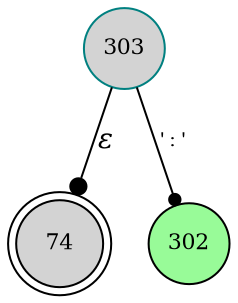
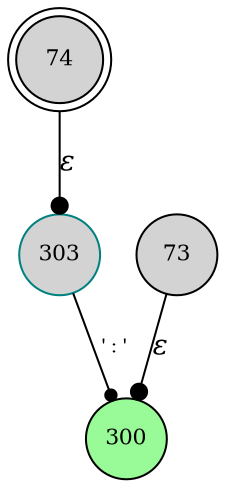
edge "303" -> "74": reversed
node "302": label "302" -> "300"
node "73": added
